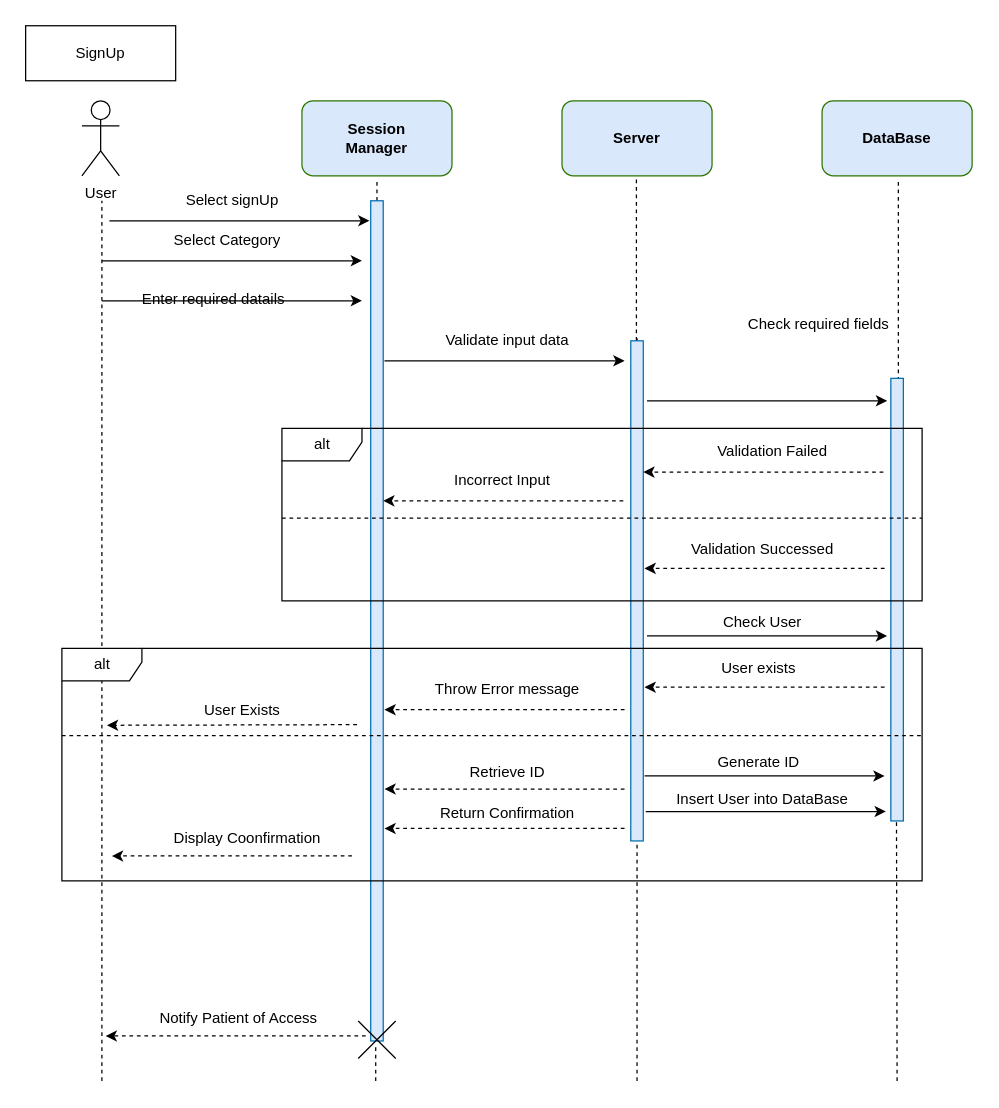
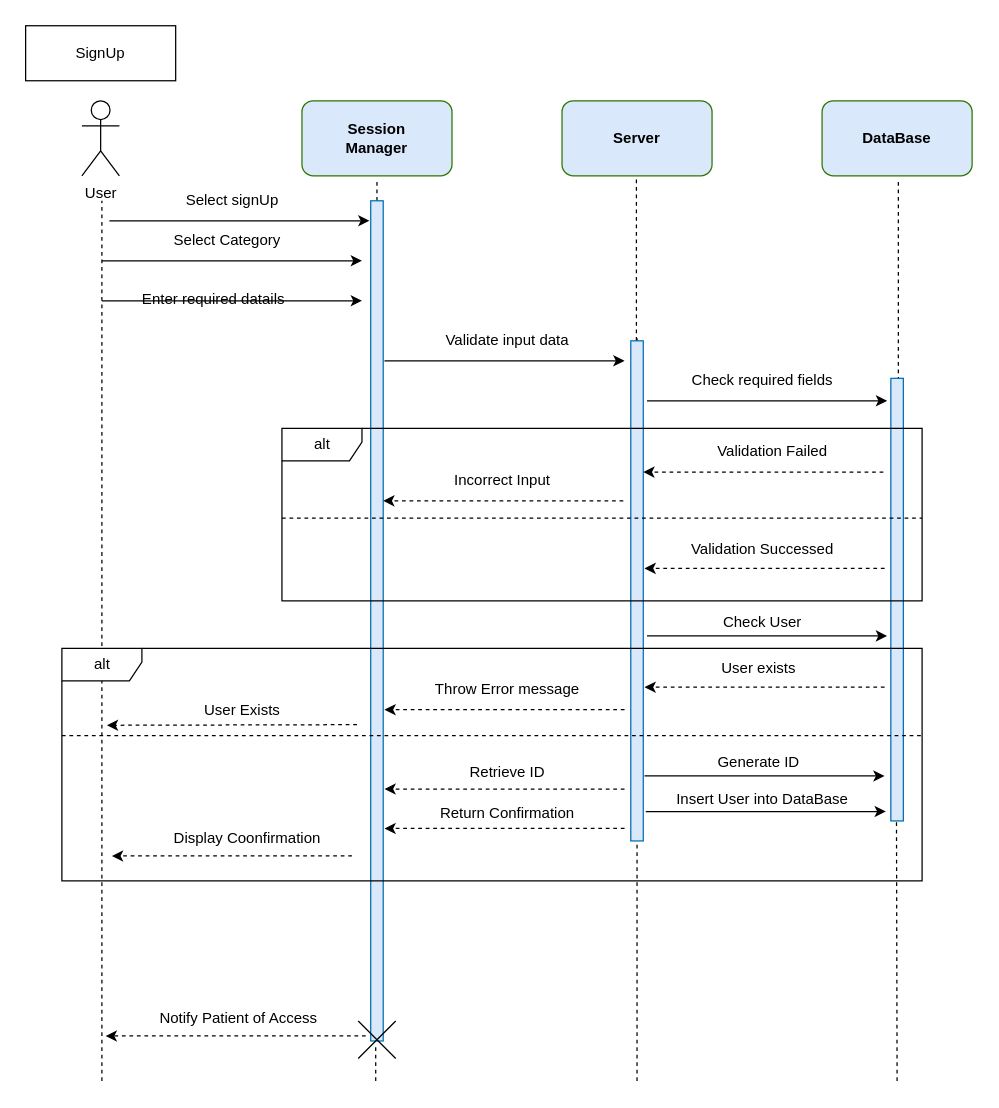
node "Check required fields": moved (818, 324) -> (762, 381)
